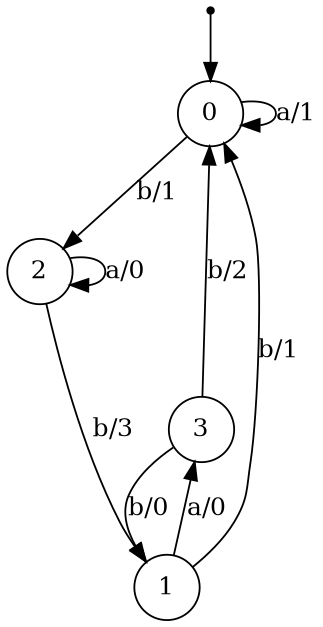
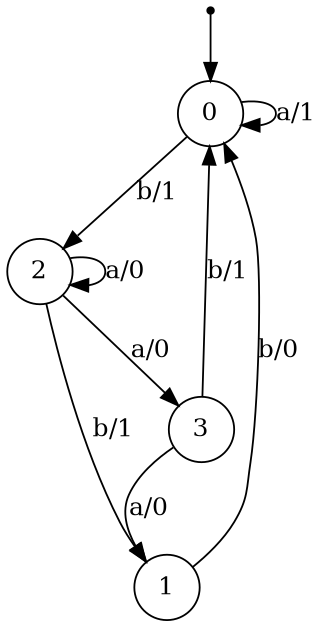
edge "3" -> "0": label "b/2" -> "b/1"
edge "1" -> "0": label "b/1" -> "b/0"
edge "2" -> "1": label "b/3" -> "b/1"
edge "3" -> "1": label "b/0" -> "a/0"
edge "1" -> "3": now "2" -> "3"
